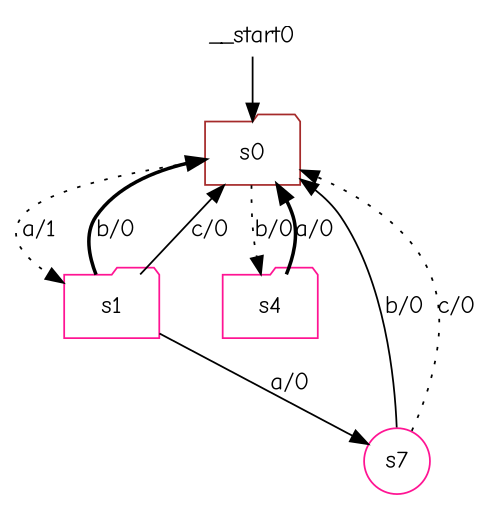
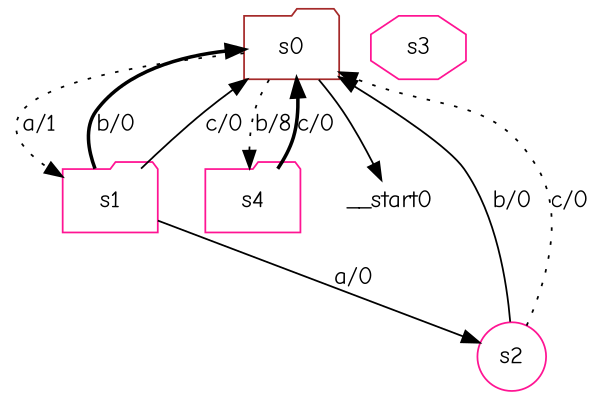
node "s3": added
edge "__start0" -> "s0": reversed
edge "s0" -> "s4": label "b/0" -> "b/8"
edge "s4" -> "s0": label "a/0" -> "c/0"
node "s7": label "s7" -> "s2"
